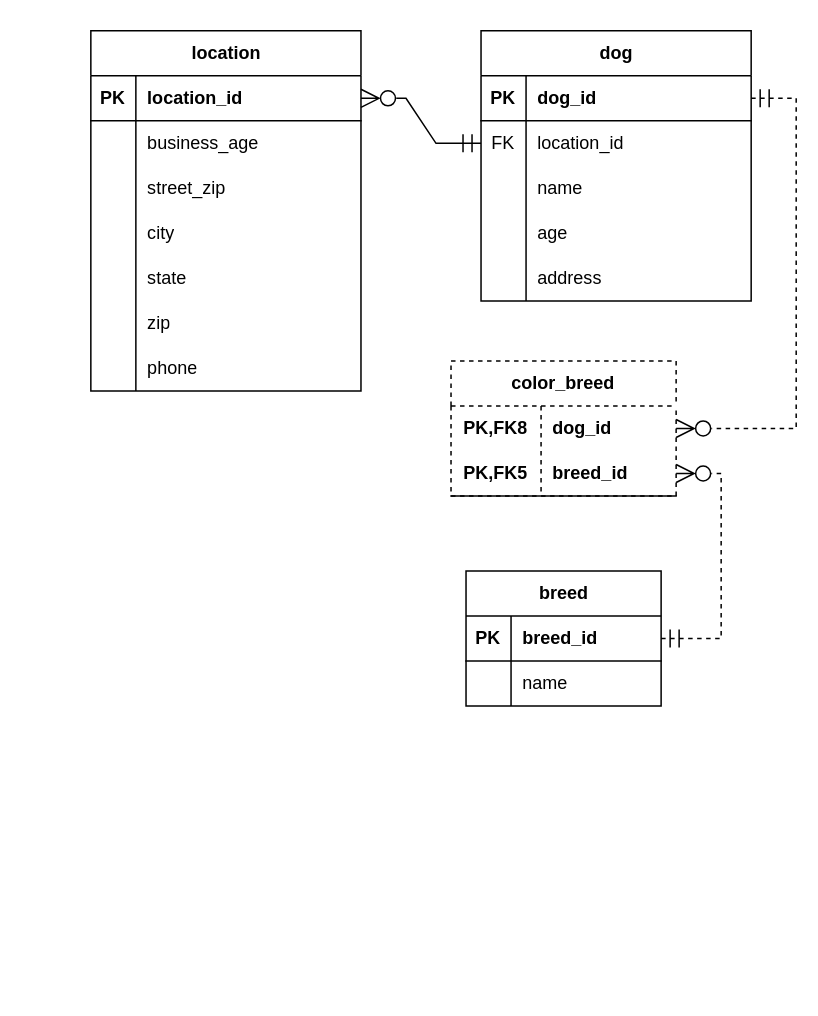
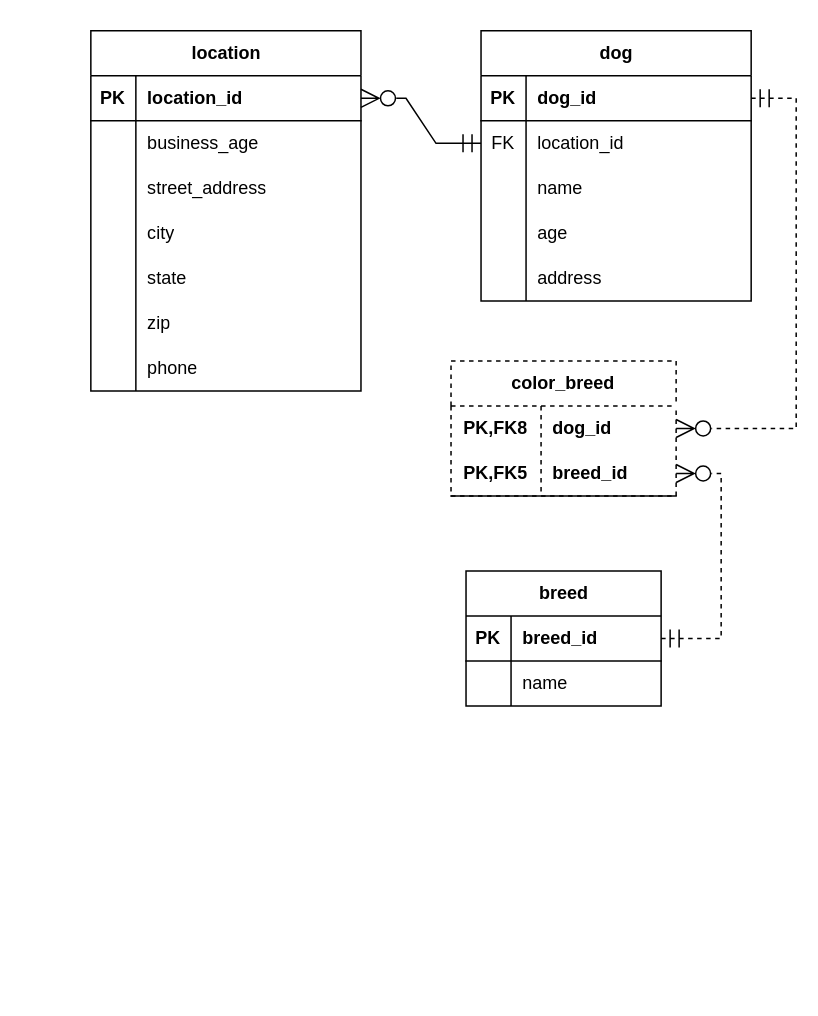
node "street_zip": label "street_zip" -> "street_address"
